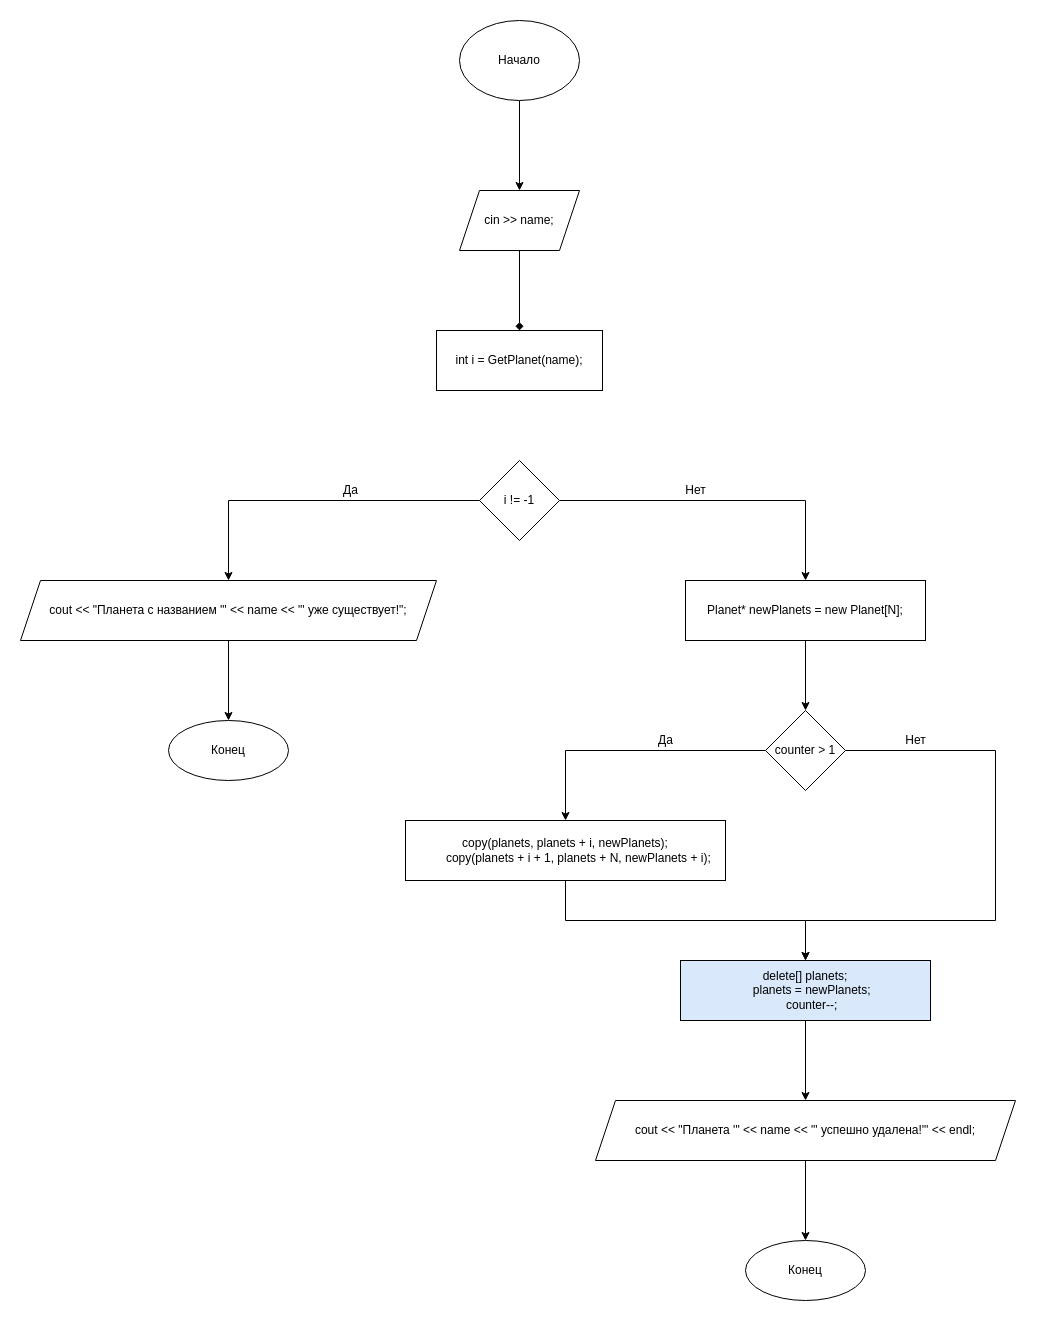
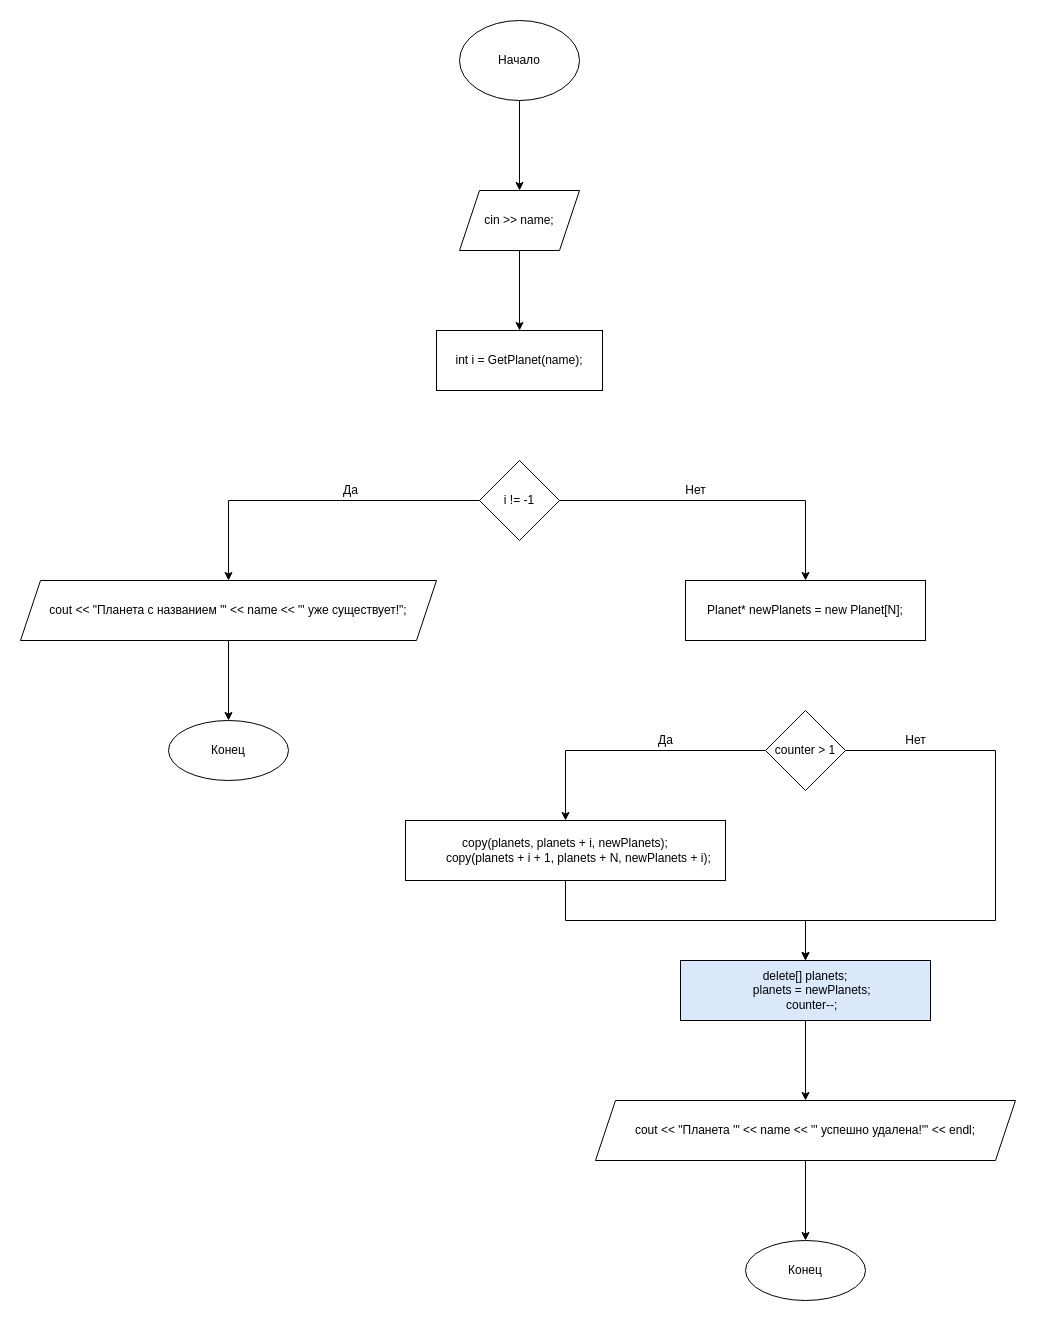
edge "cin >> name;" -> "int i = GetPlanet(name);": arrowhead diamond -> classic
edge "Planet* newPlanets = new Planet[N];" -> "counter > 1": removed
